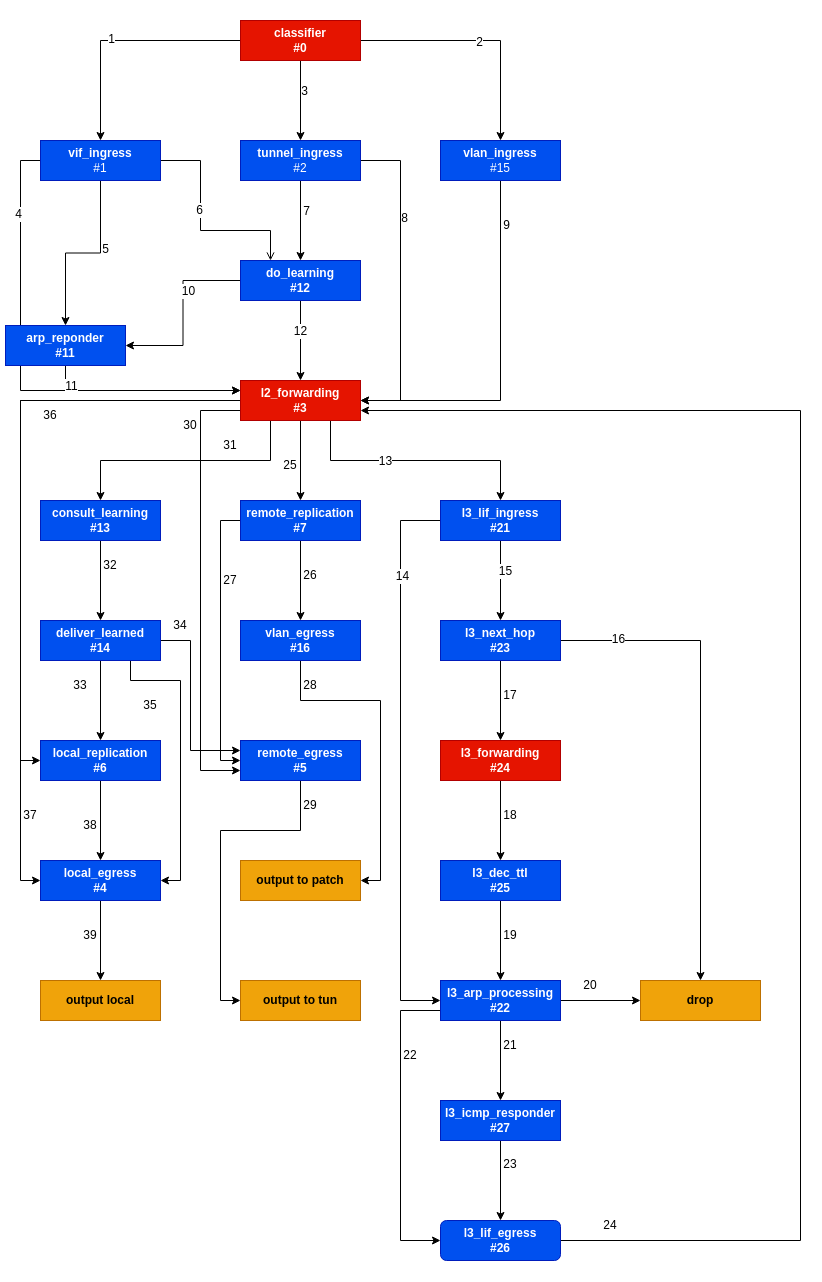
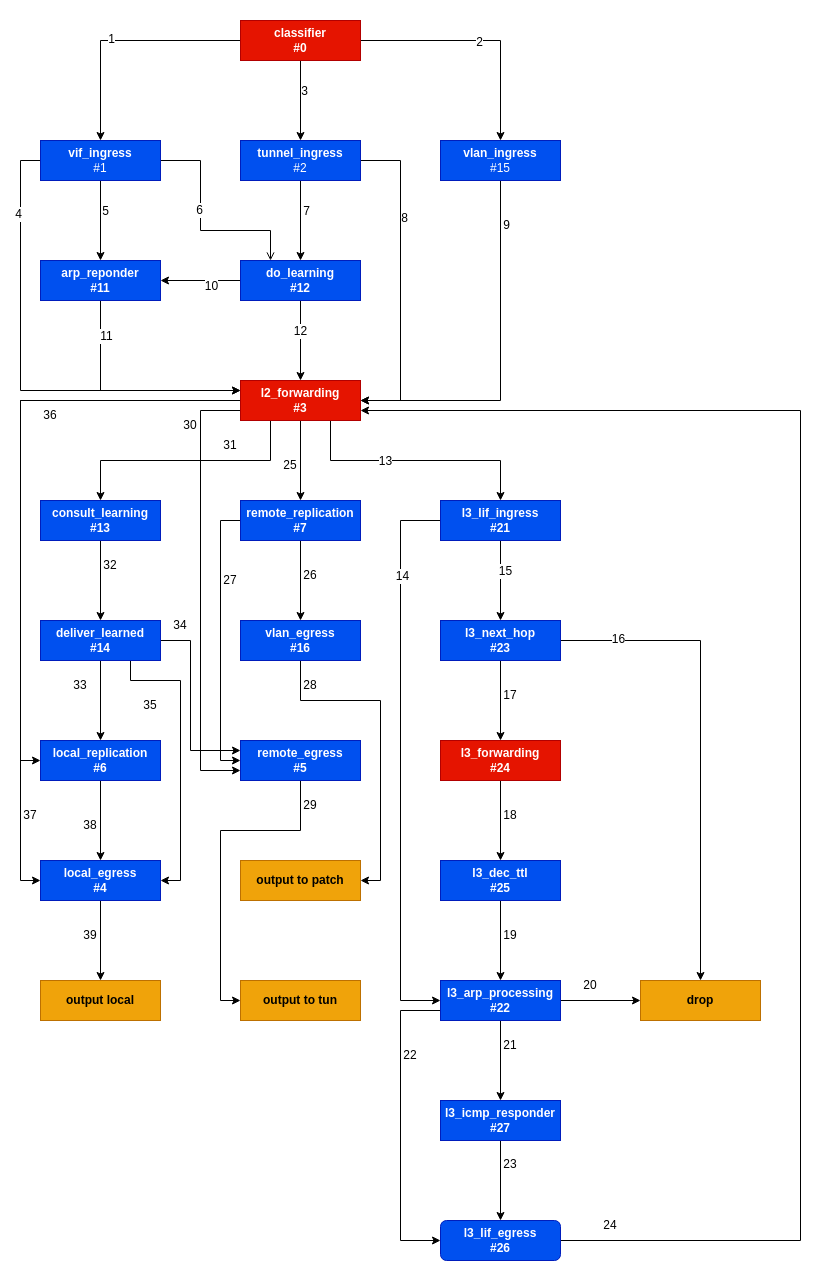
node "arp_reponder #11": moved (66, 346) -> (101, 281)
